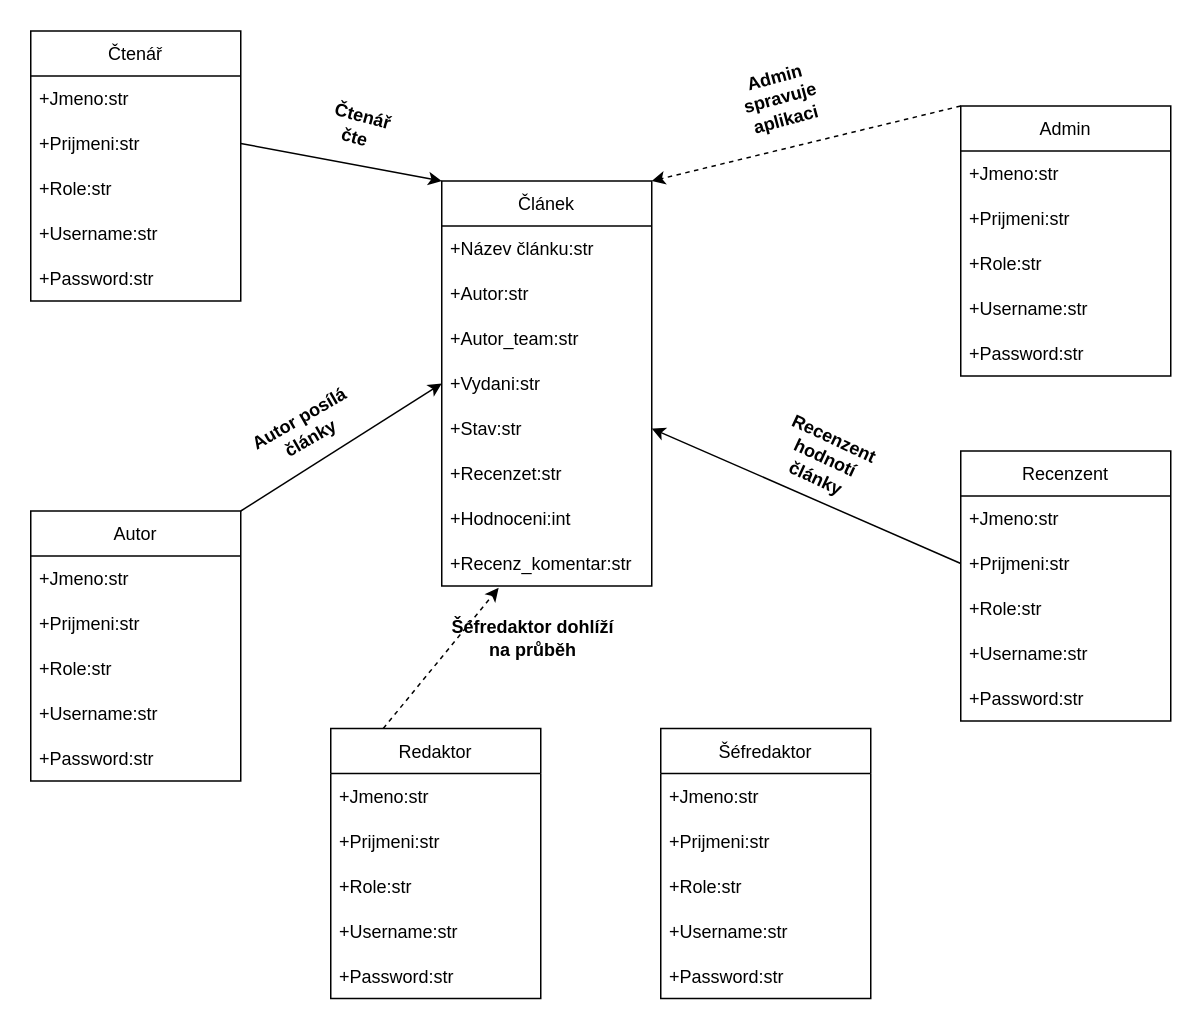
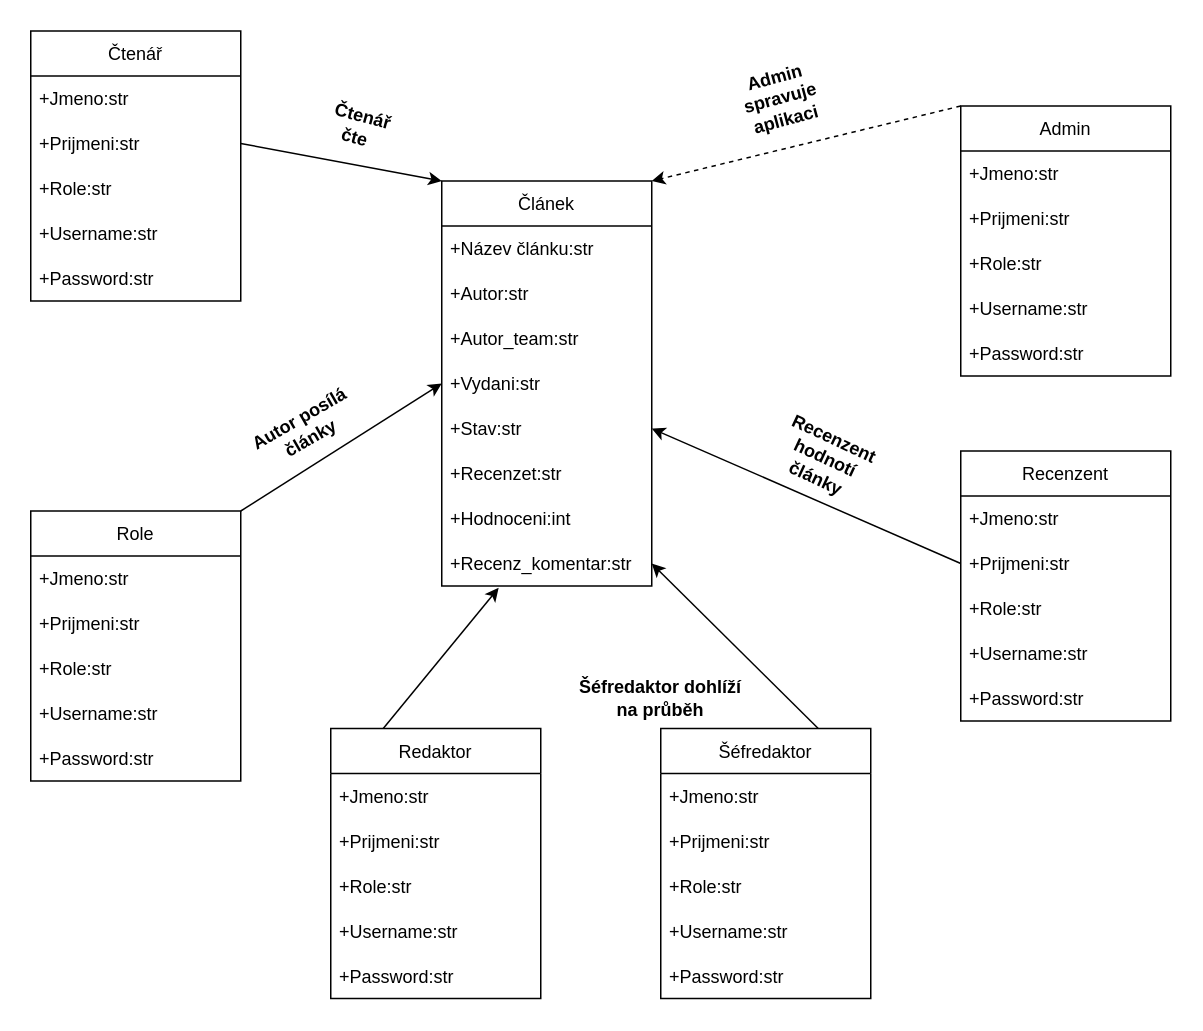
node "Autor": label "Autor" -> "Role"
node "Šéfredaktor dohlíží na průběh": moved (533, 638) -> (661, 698)
edge "Šéfredaktor" -> "+Recenz_komentar:str": added
edge "Redaktor" -> "+Recenz_komentar:str": style dashed -> solid
